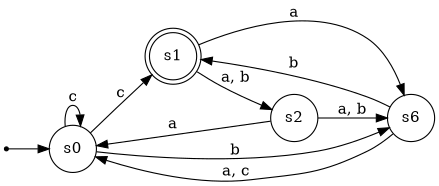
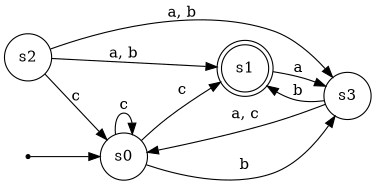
edge "s1" -> "s2": reversed
node "s6": label "s6" -> "s3"
edge "s2" -> "s0": label "a" -> "c"
